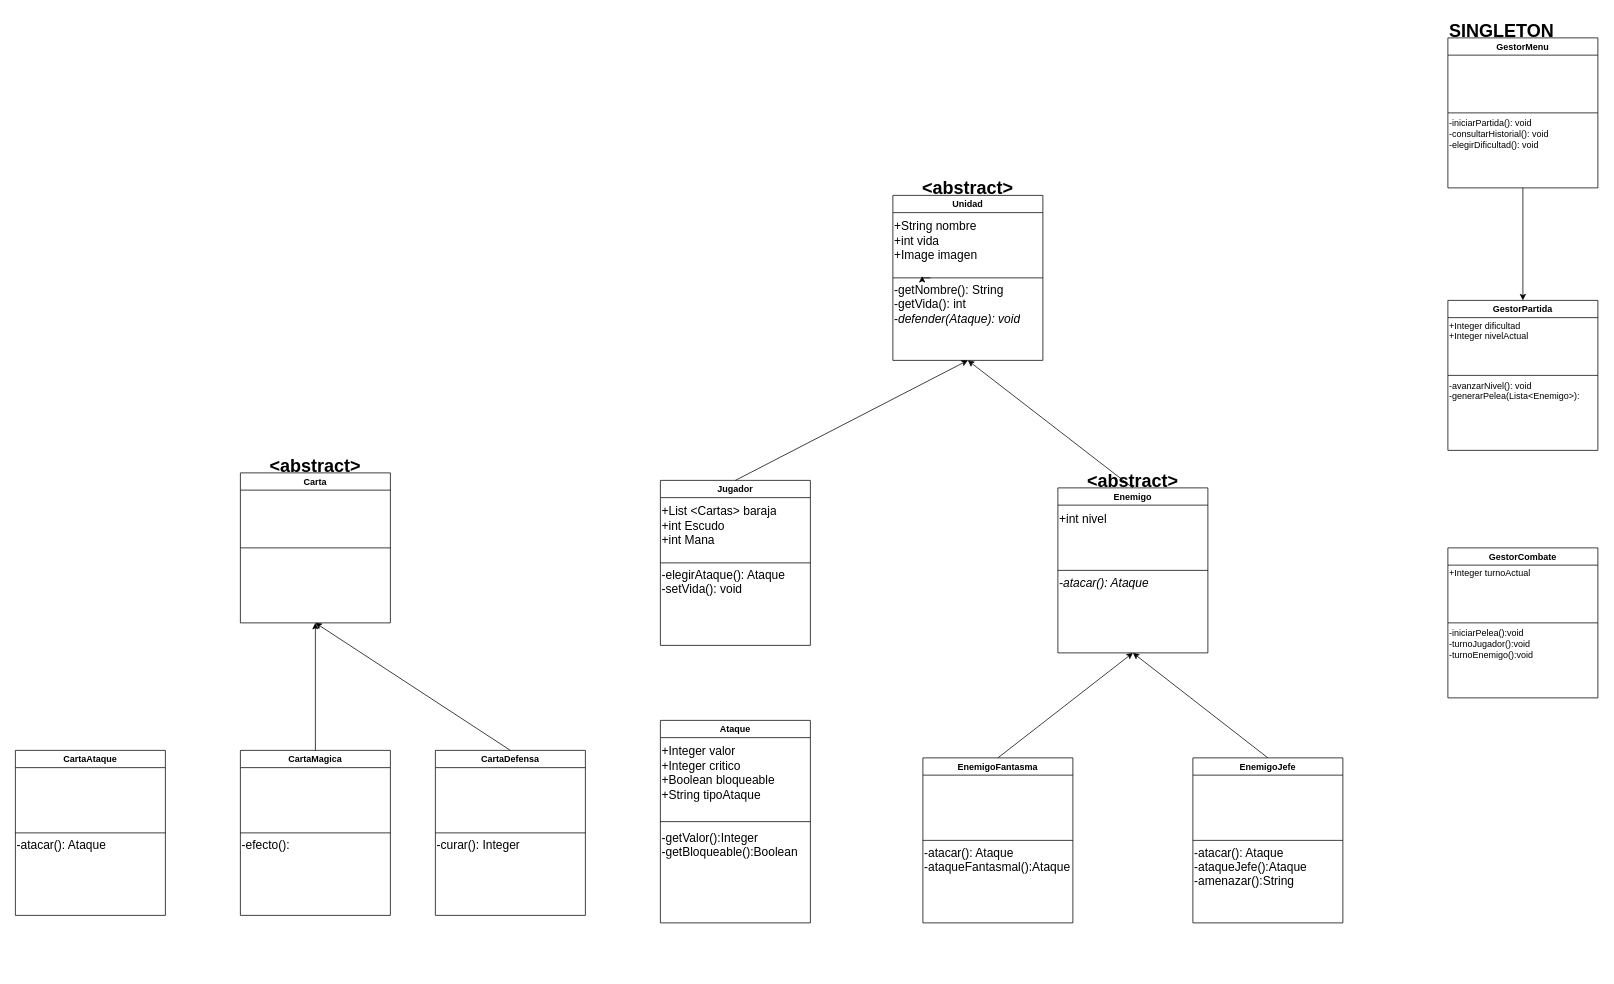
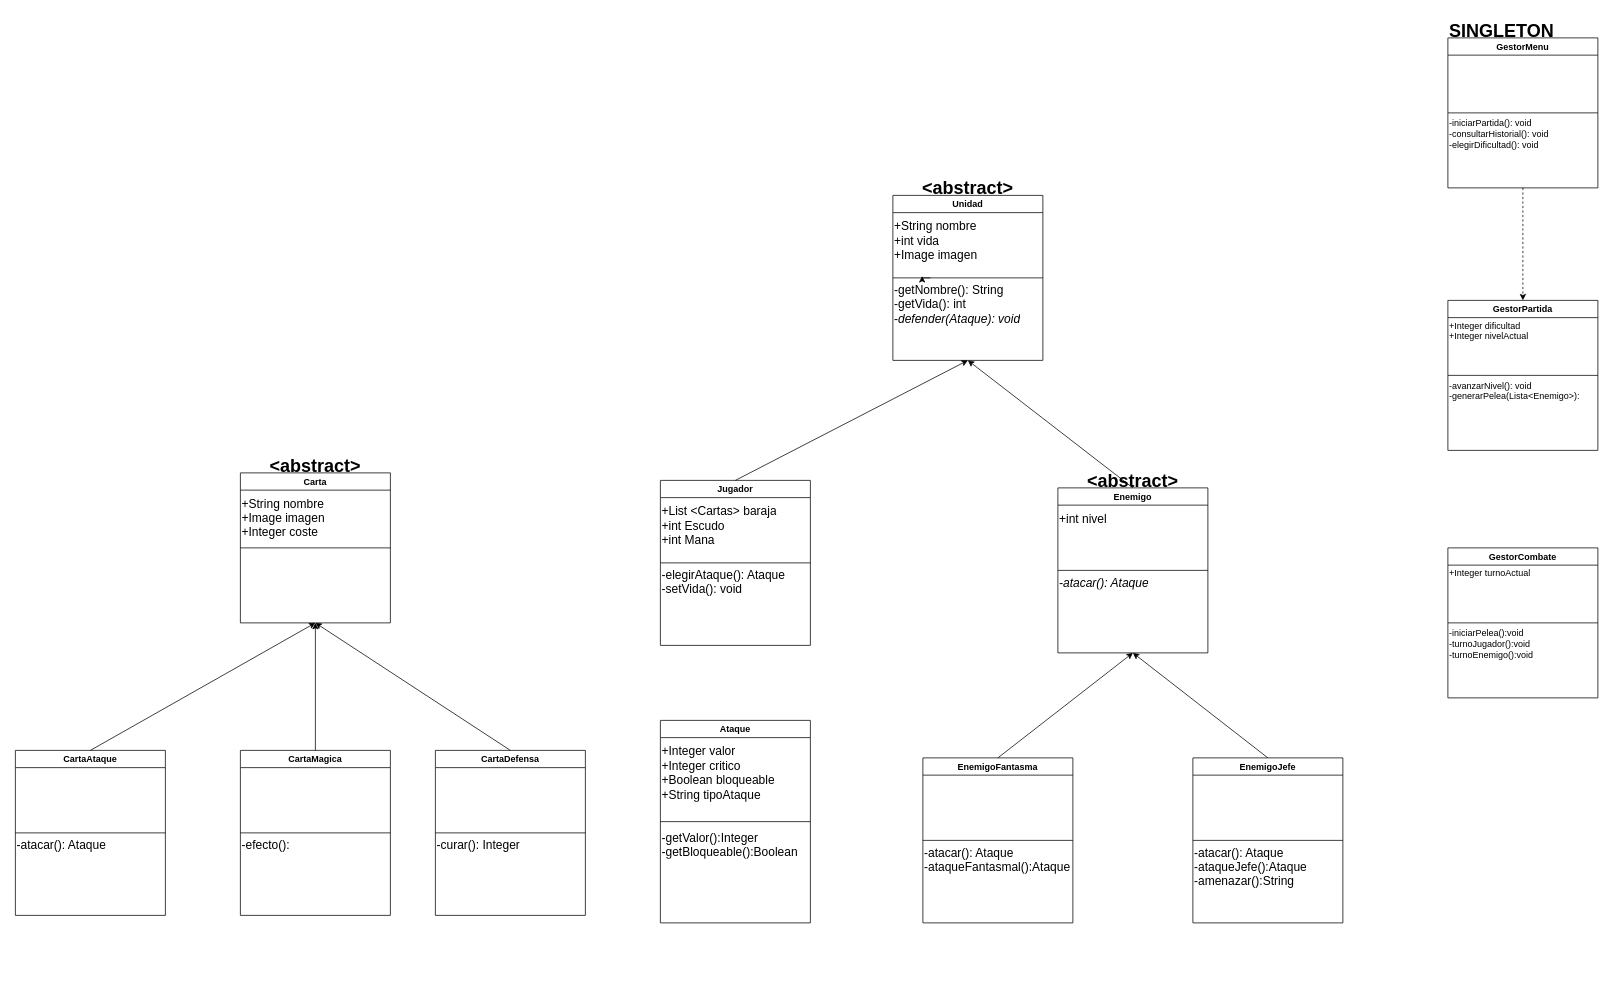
edge "GestorMenu" -> "GestorPartida": style solid -> dashed
node "+String nombre +Image imagen +Integer coste": added
edge "CartaAtaque" -> "Carta": added
